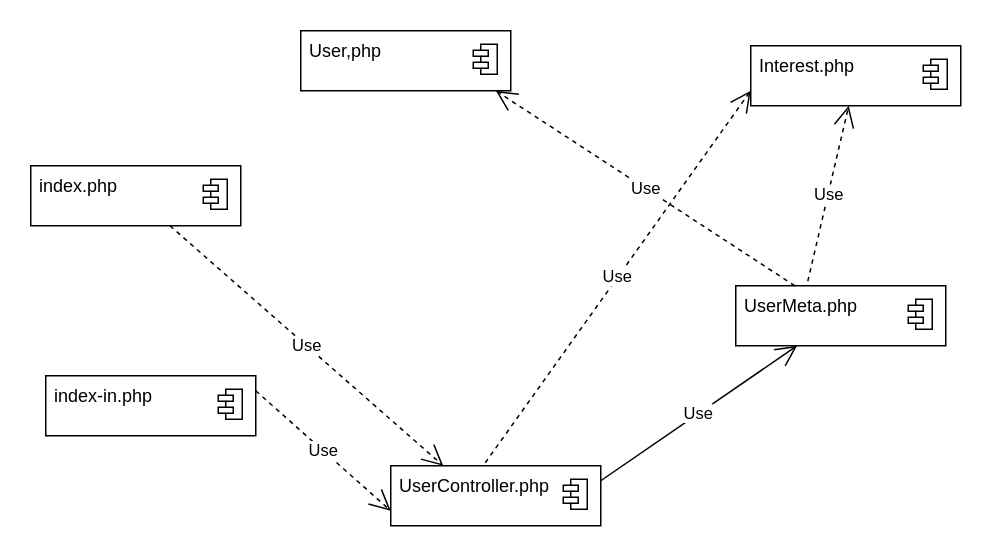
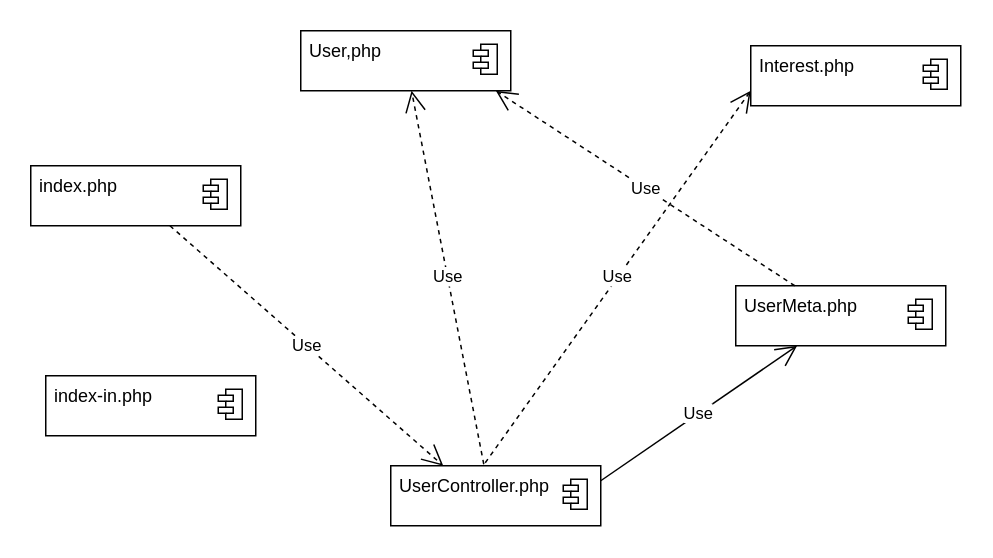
edge "UserMeta.php" -> "Interest.php": removed, label "Use"
edge "UserController.php" -> "User,php": added, label "Use"
edge "index-in.php" -> "UserController.php": removed, label "Use"
